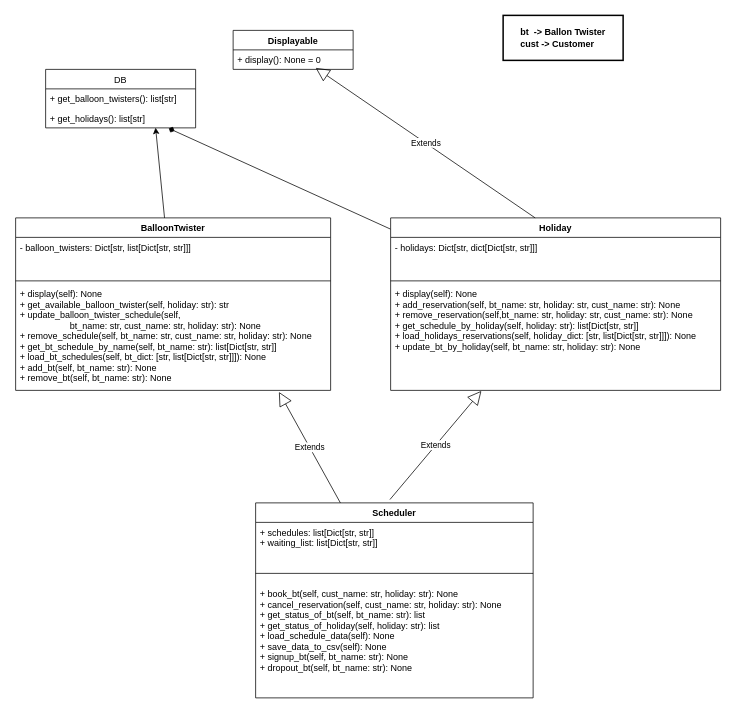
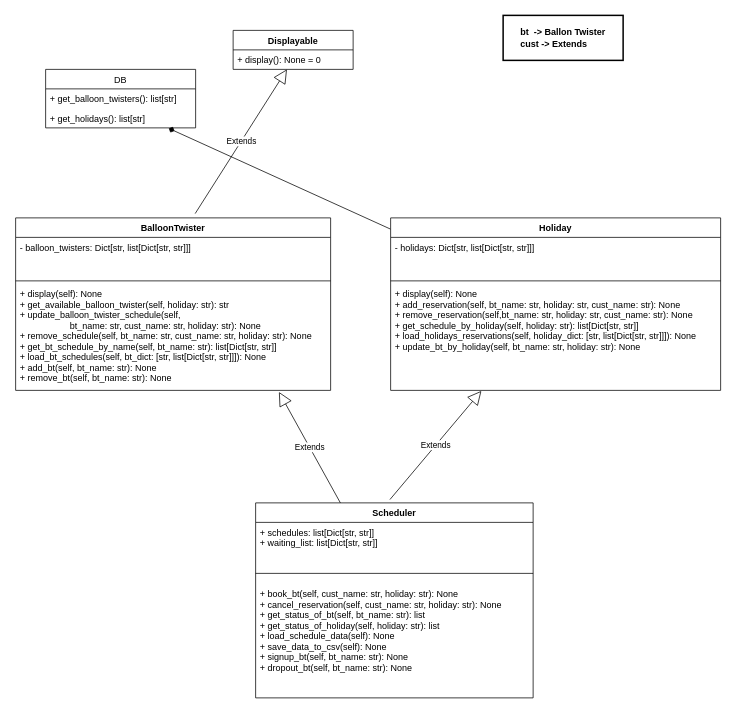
node "bt -> Ballon Twister cust -> Customer": label "bt -> Ballon Twister cust -> Customer" -> "bt -> Ballon Twister cust -> Extends"
edge "Holiday" -> "+ display(): None = 0": removed, label "Extends"
edge "BalloonTwister" -> "+ display(): None = 0": added, label "Extends"
edge "BalloonTwister" -> "+ get_holidays(): list[str]": removed
node "- holidays: Dict[str, dict[Dict[str, str]]]": label "- holidays: Dict[str, dict[Dict[str, str]]]" -> "- holidays: Dict[str, list[Dict[str, str]]]"
